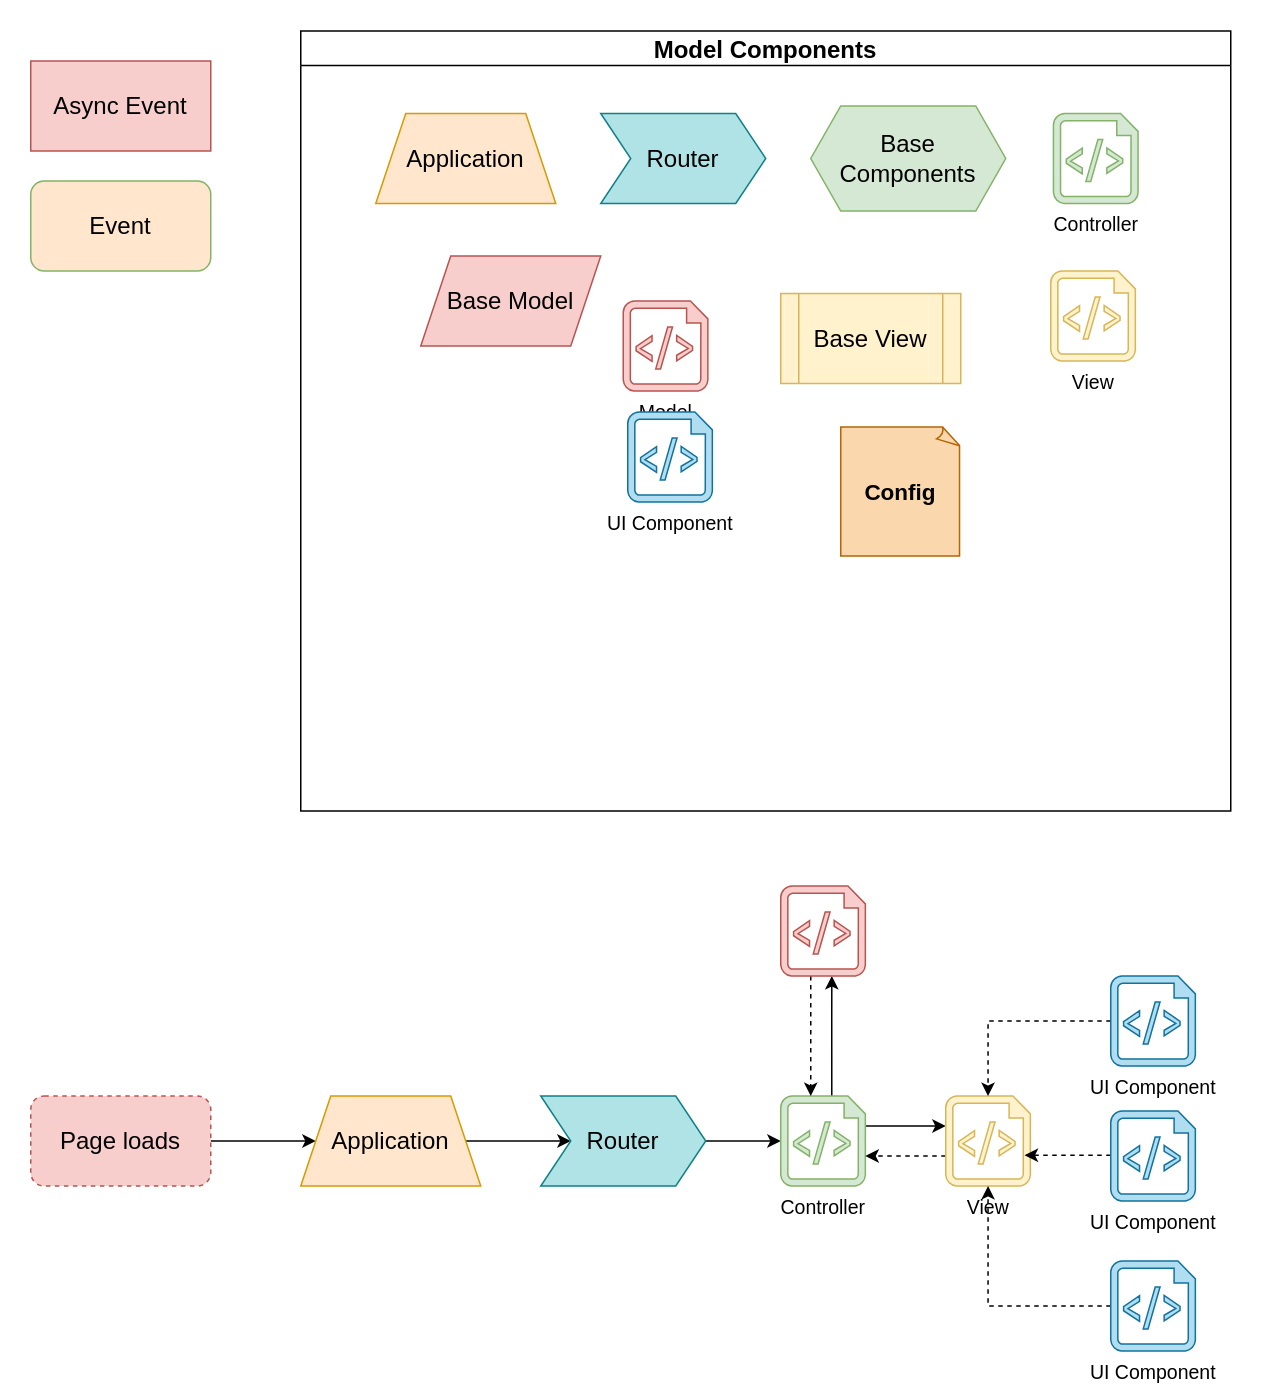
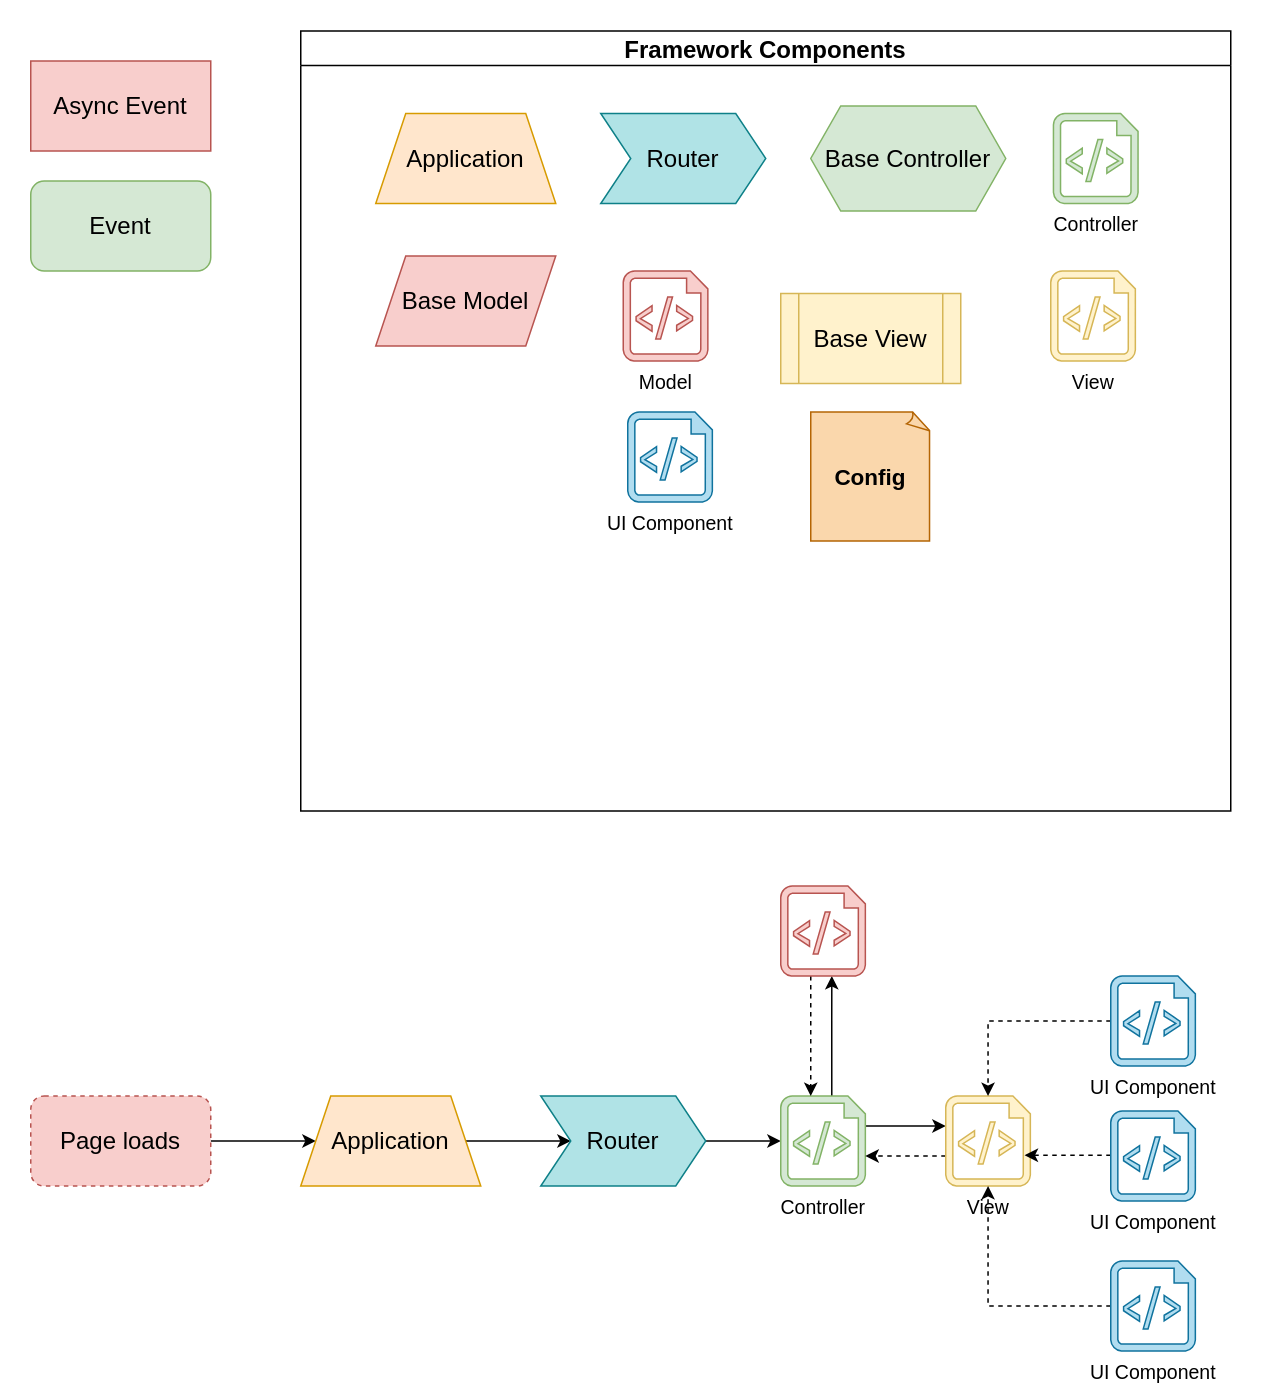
node "Model Components": label "Model Components" -> "Framework Components"
node "Base Components": label "Base Components" -> "Base Controller"
node "Event": fillcolor #ffe6cc -> #d5e8d4
node "Base Model": moved (511, 301) -> (466, 301)
node "Model": moved (666, 346) -> (666, 316)
node "Config": moved (901, 491) -> (871, 476)
